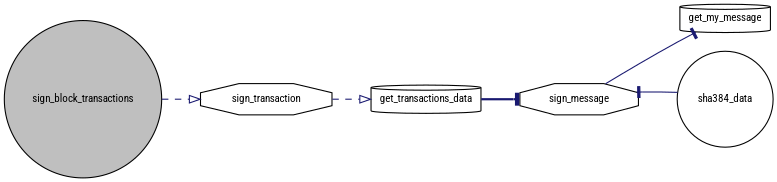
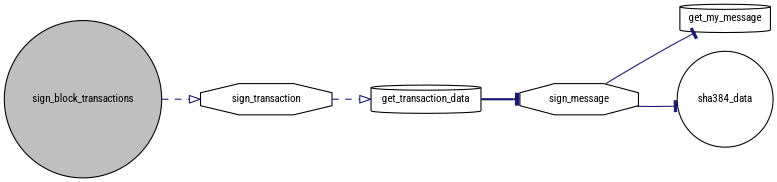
edge "sha384_data" -> "sign_message": reversed
node "get_transactions_data": label "get_transactions_data" -> "get_transaction_data"
